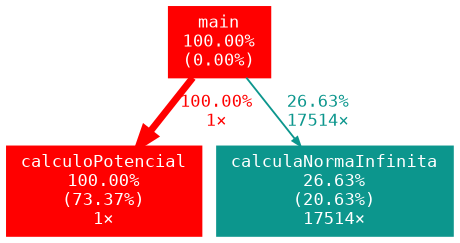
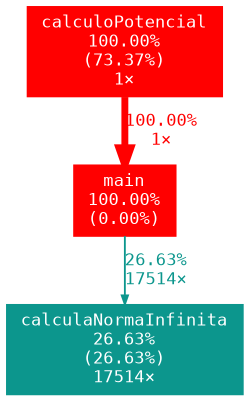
edge "main 100.00% (0.00%)" -> "calculoPotencial 100.00% (73.37%) 1×": reversed
node "calculaNormaInfinita 26.63% (20.63%) 17514×": label "calculaNormaInfinita 26.63% (20.63%) 17514×" -> "calculaNormaInfinita 26.63% (26.63%) 17514×"
